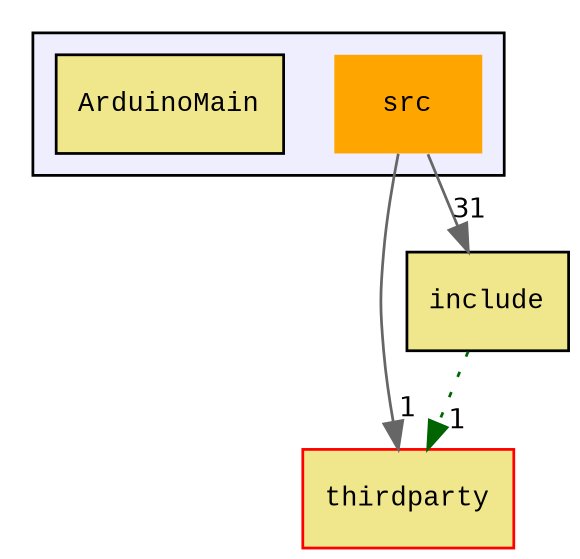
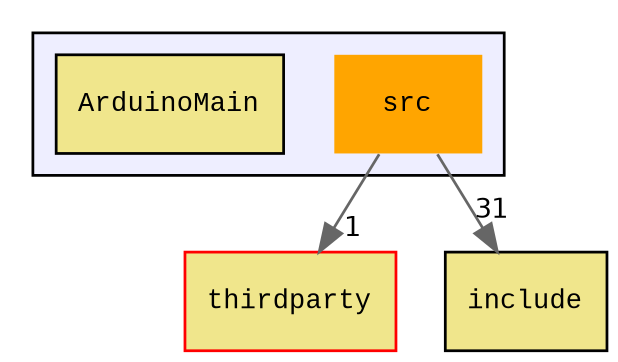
edge "include" -> "thirdparty": removed
